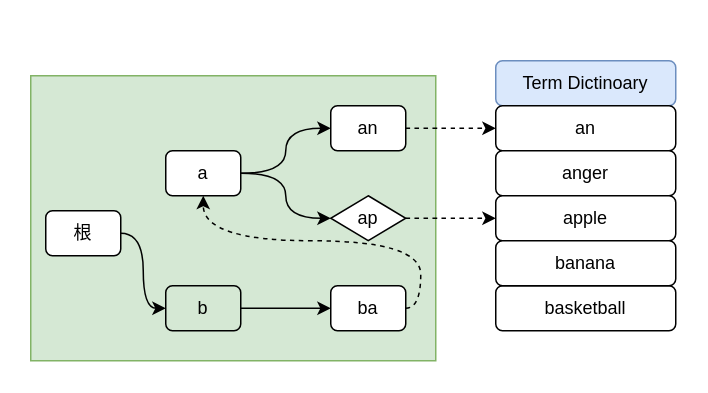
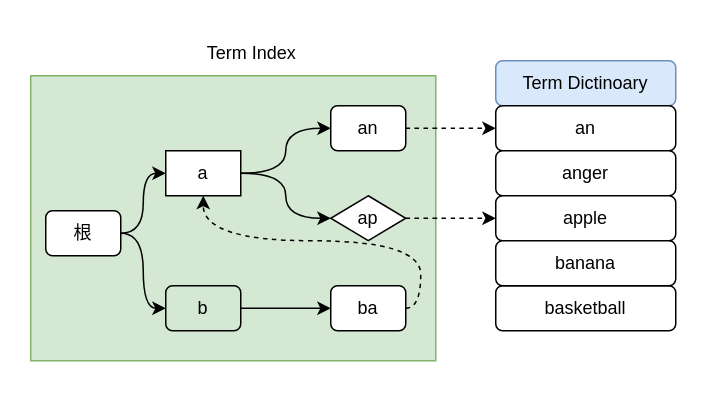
node "Term Index": added
node "a": shape rounded rectangle -> rectangle
edge "根" -> "a": added
